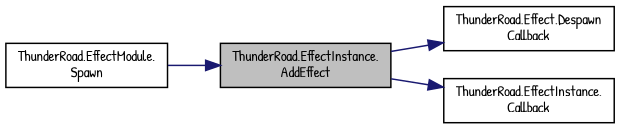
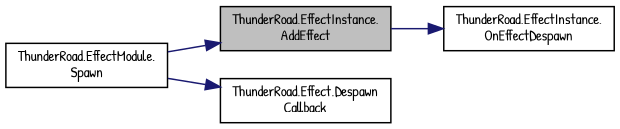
edge "ThunderRoad.EffectInstance. AddEffect" -> "ThunderRoad.Effect.Despawn Callback": now "ThunderRoad.EffectModule. Spawn" -> "ThunderRoad.Effect.Despawn Callback"
node "ThunderRoad.EffectInstance. Callback": label "ThunderRoad.EffectInstance. Callback" -> "ThunderRoad.EffectInstance. OnEffectDespawn"
